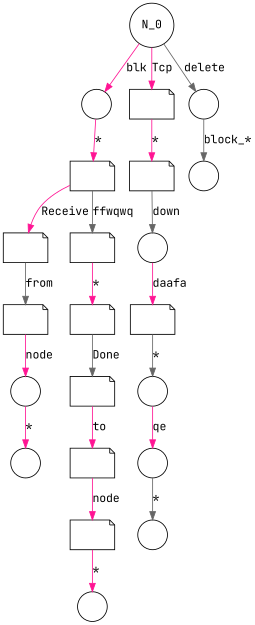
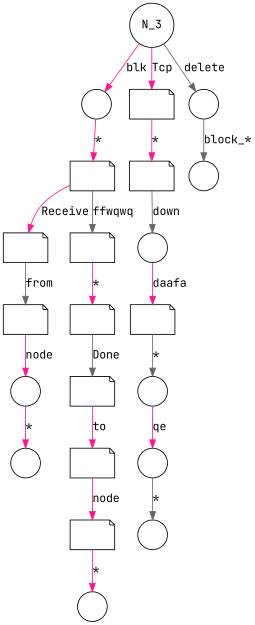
node "N_0": label "N_0" -> "N_3"
